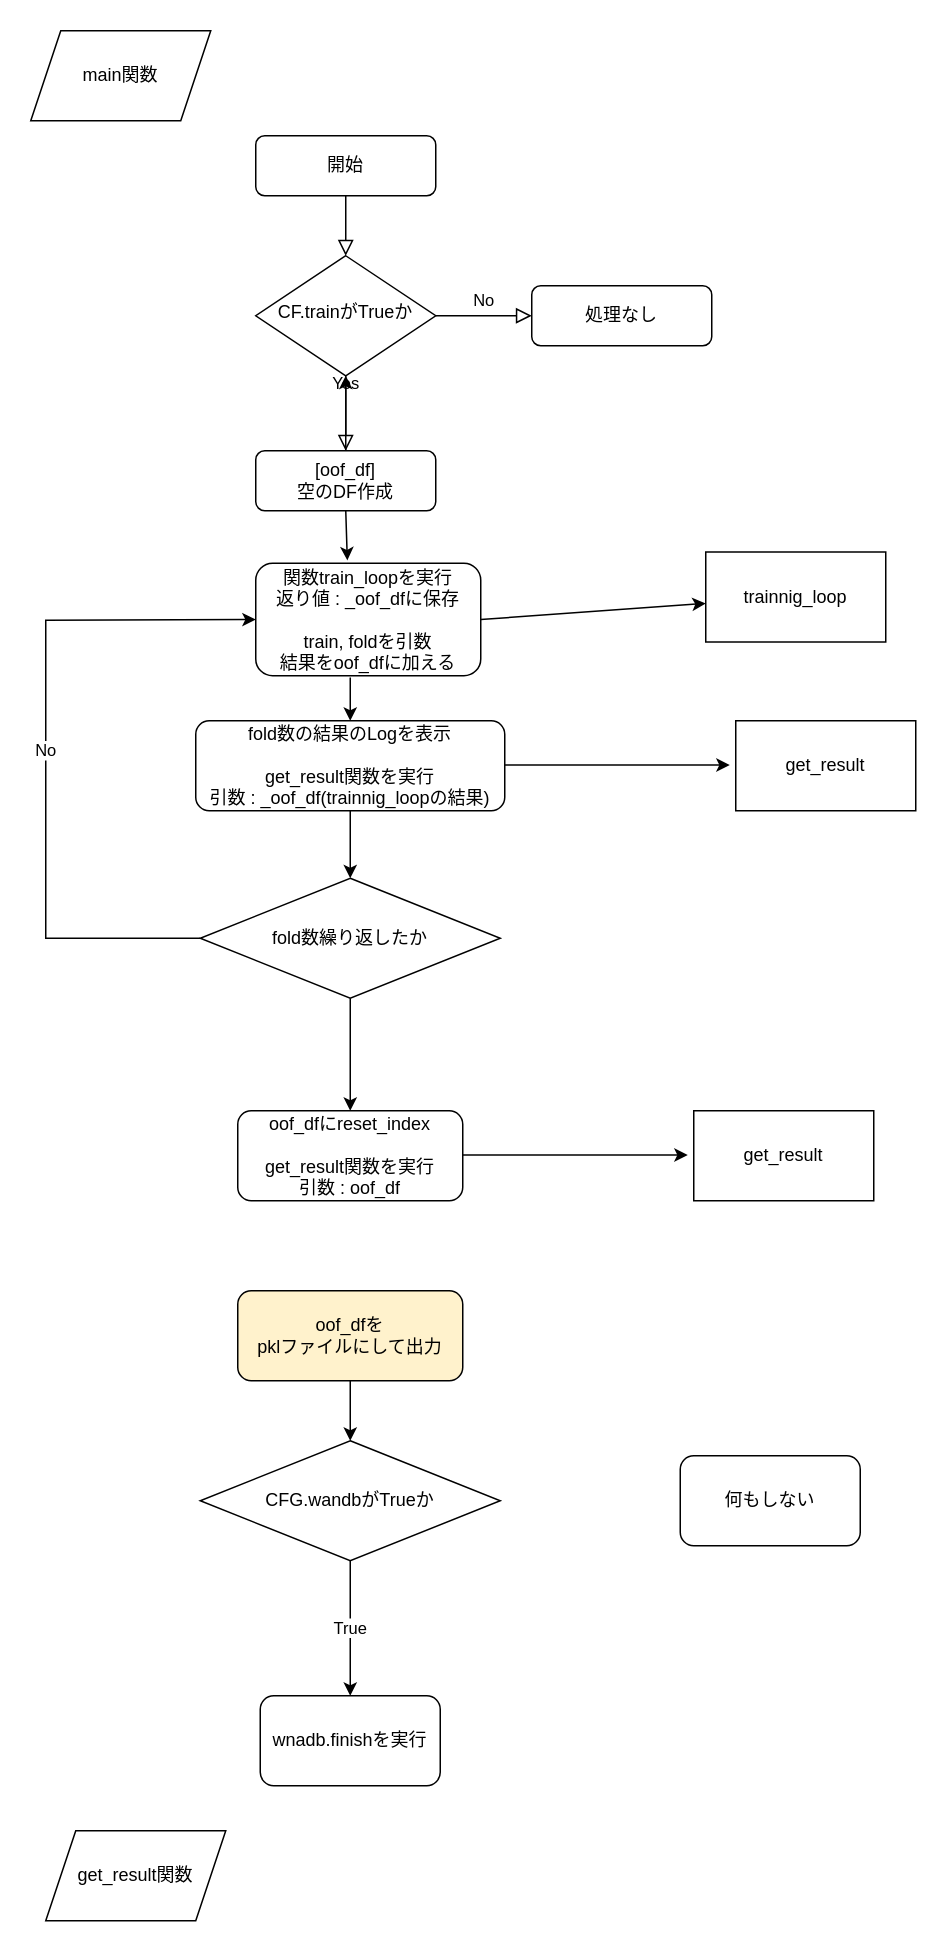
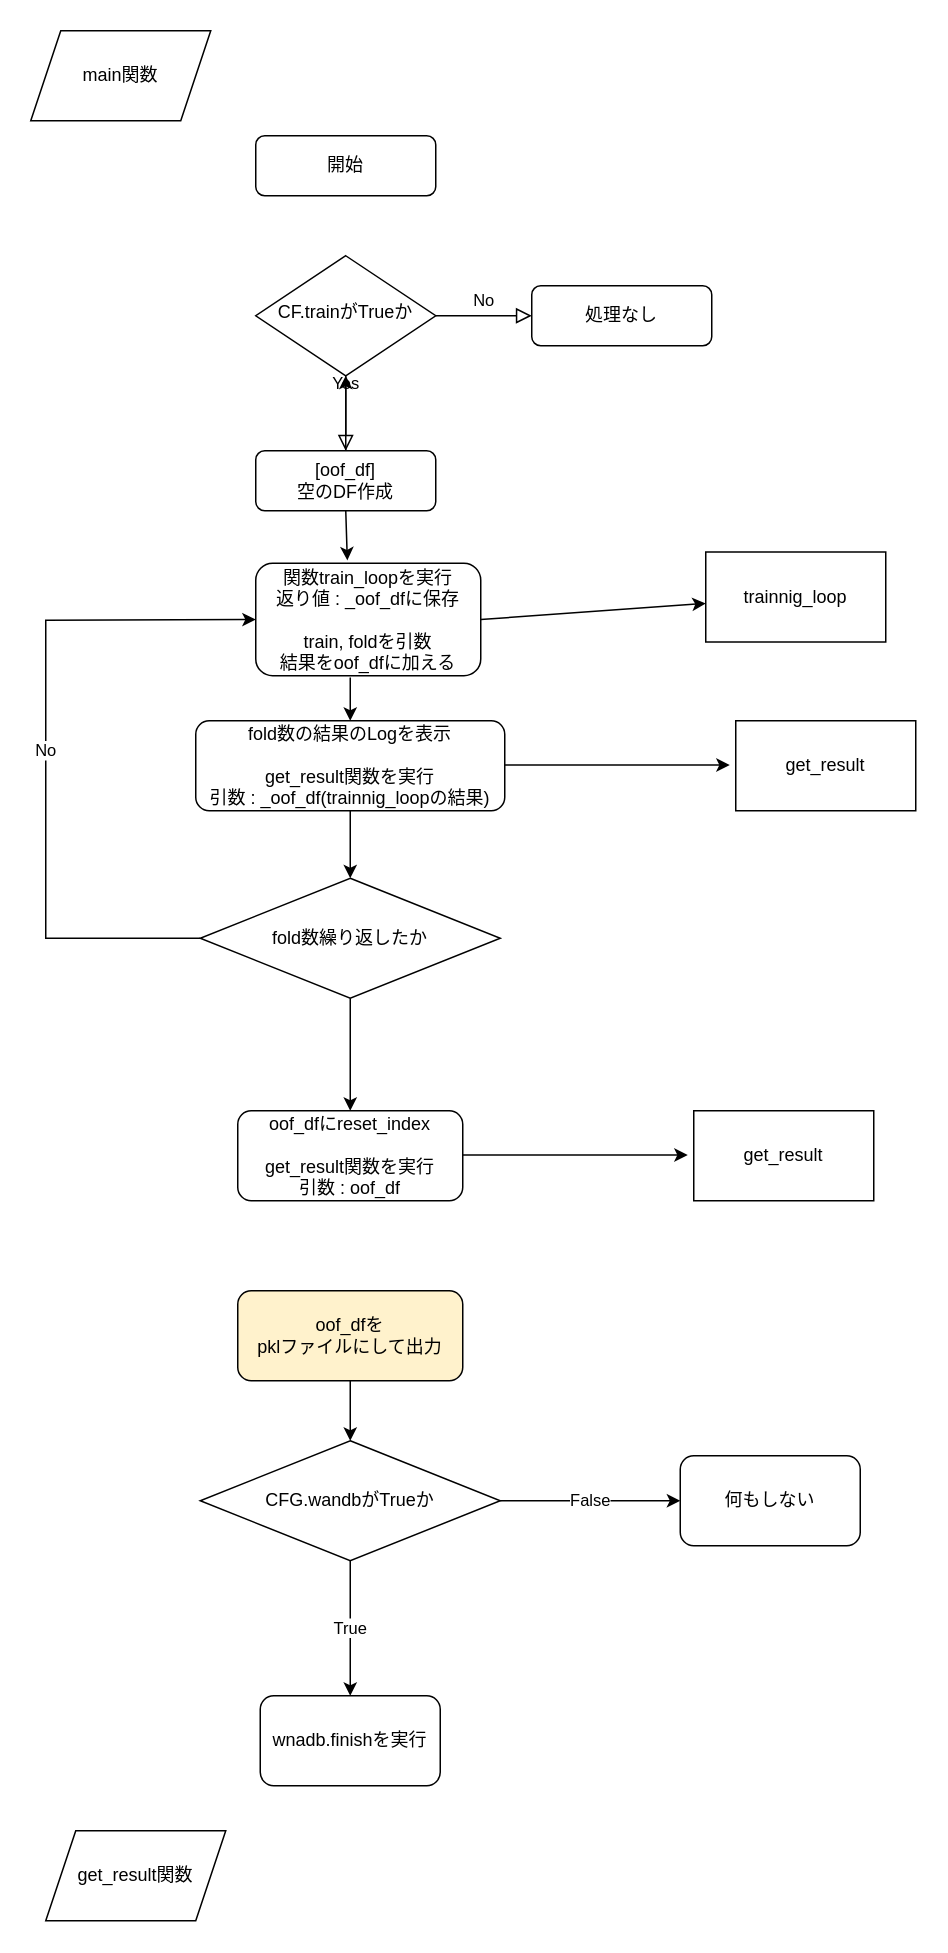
edge "開始" -> "CF.trainがTrueか": removed
edge "CFG.wandbがTrueか" -> "何もしない": added, label "False"
